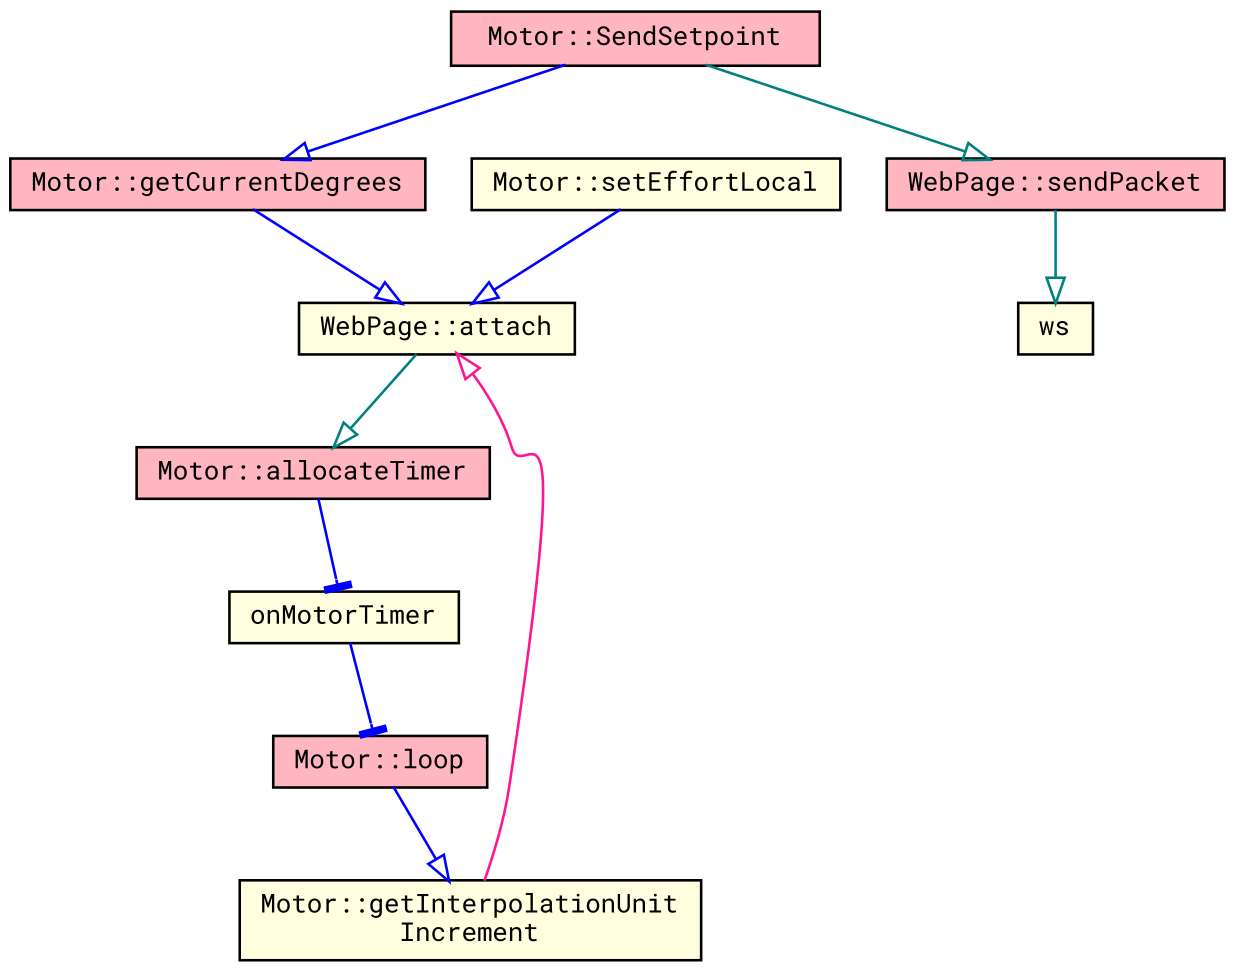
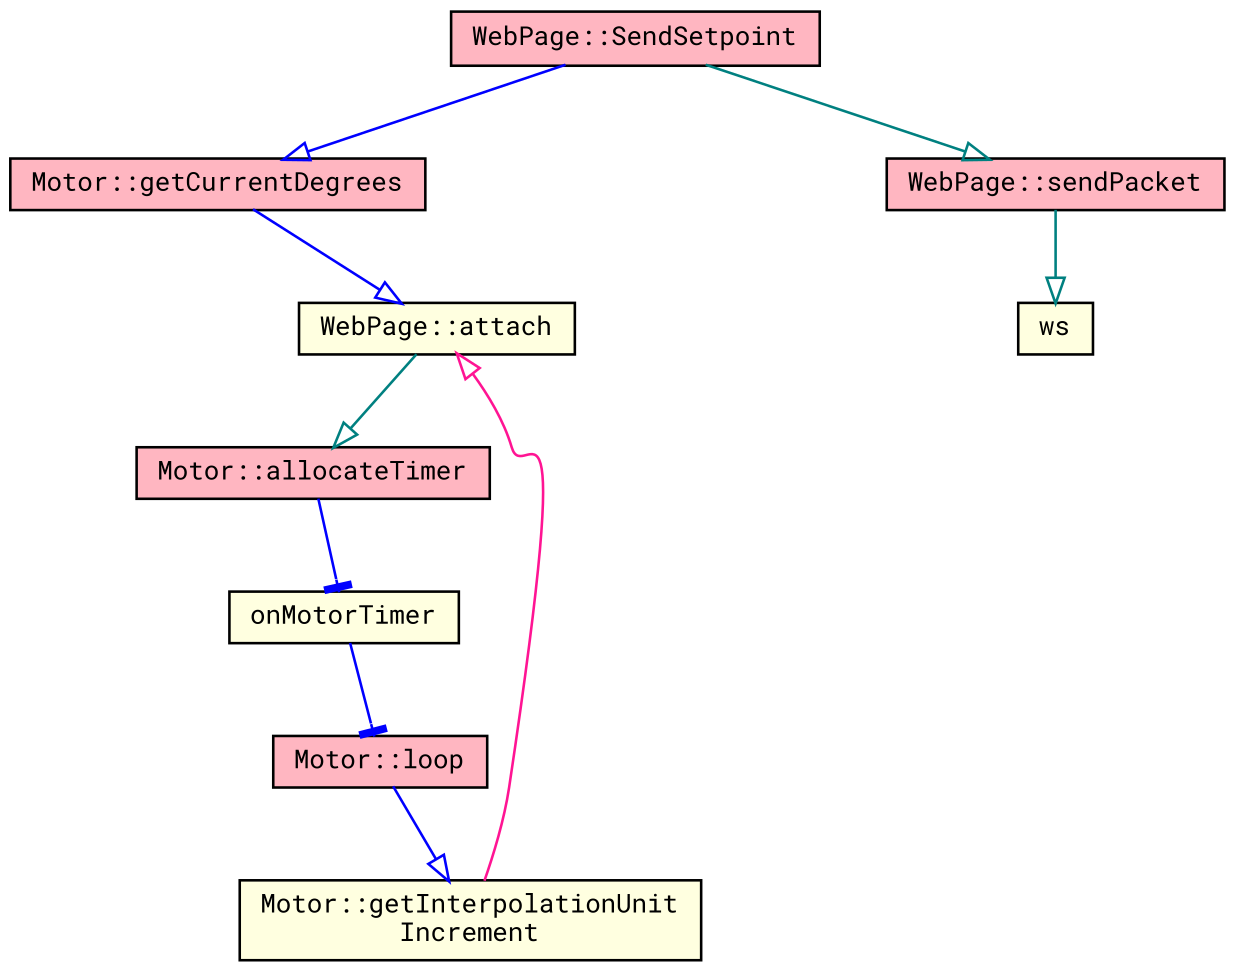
node "Motor::SendSetpoint": label "Motor::SendSetpoint" -> "WebPage::SendSetpoint"
node "Motor::setEffortLocal": removed
